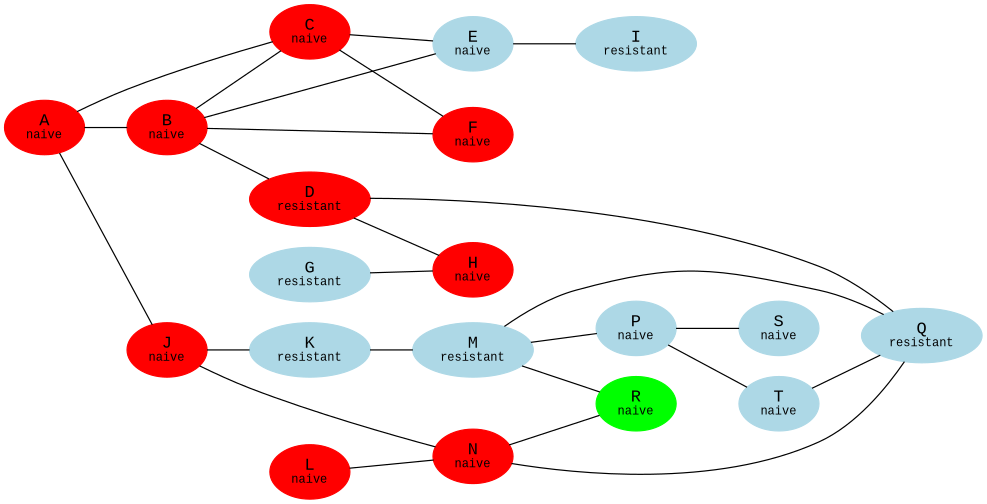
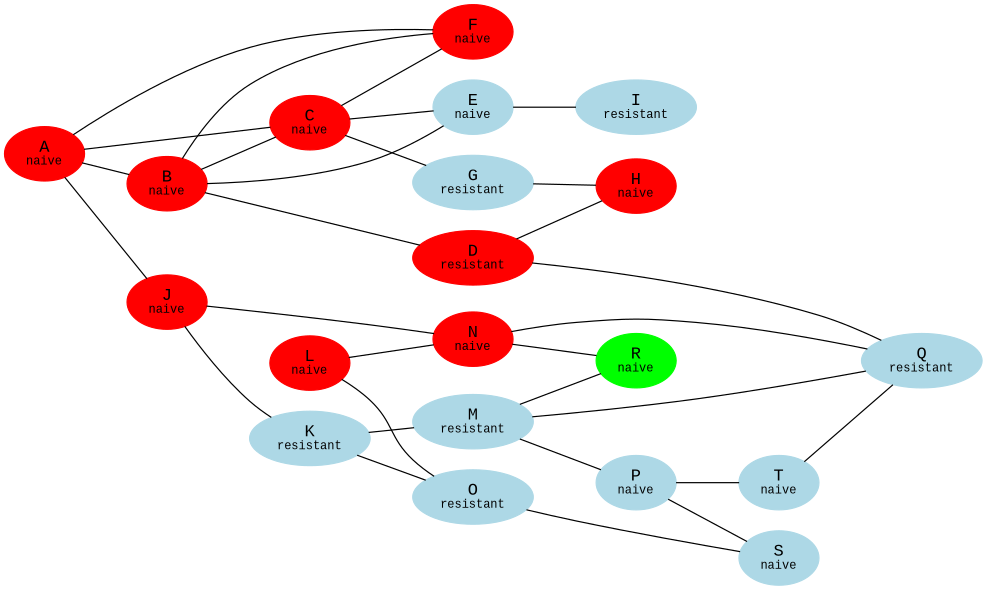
edge "F" -- "A": added
edge "C" -- "G": added
node "O": added
